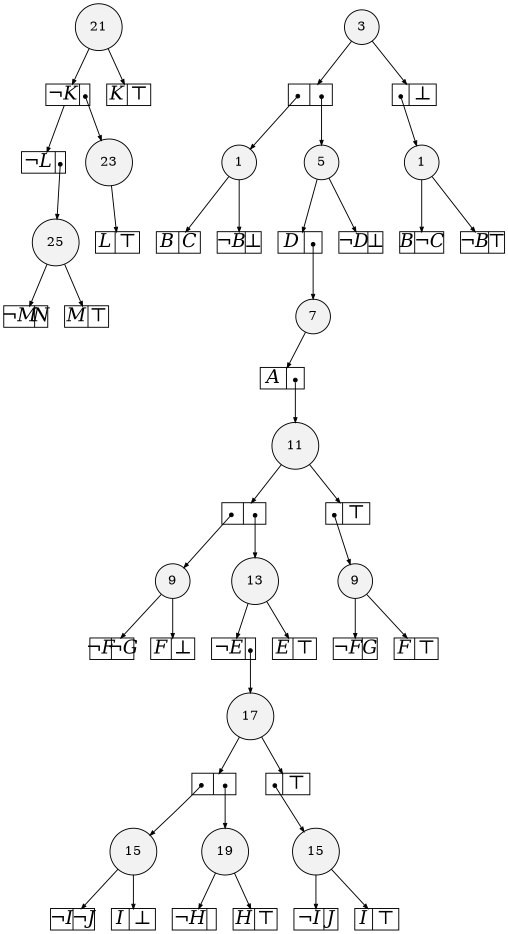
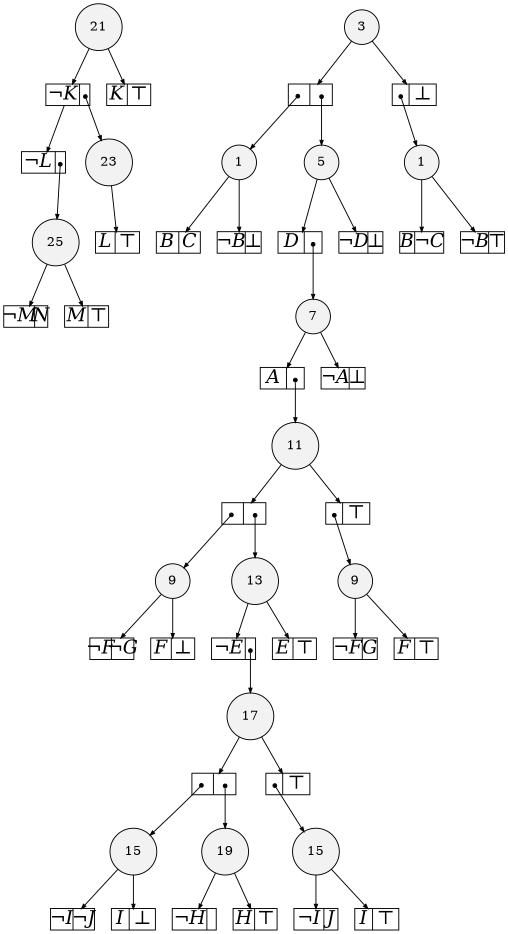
node "¬A": added
